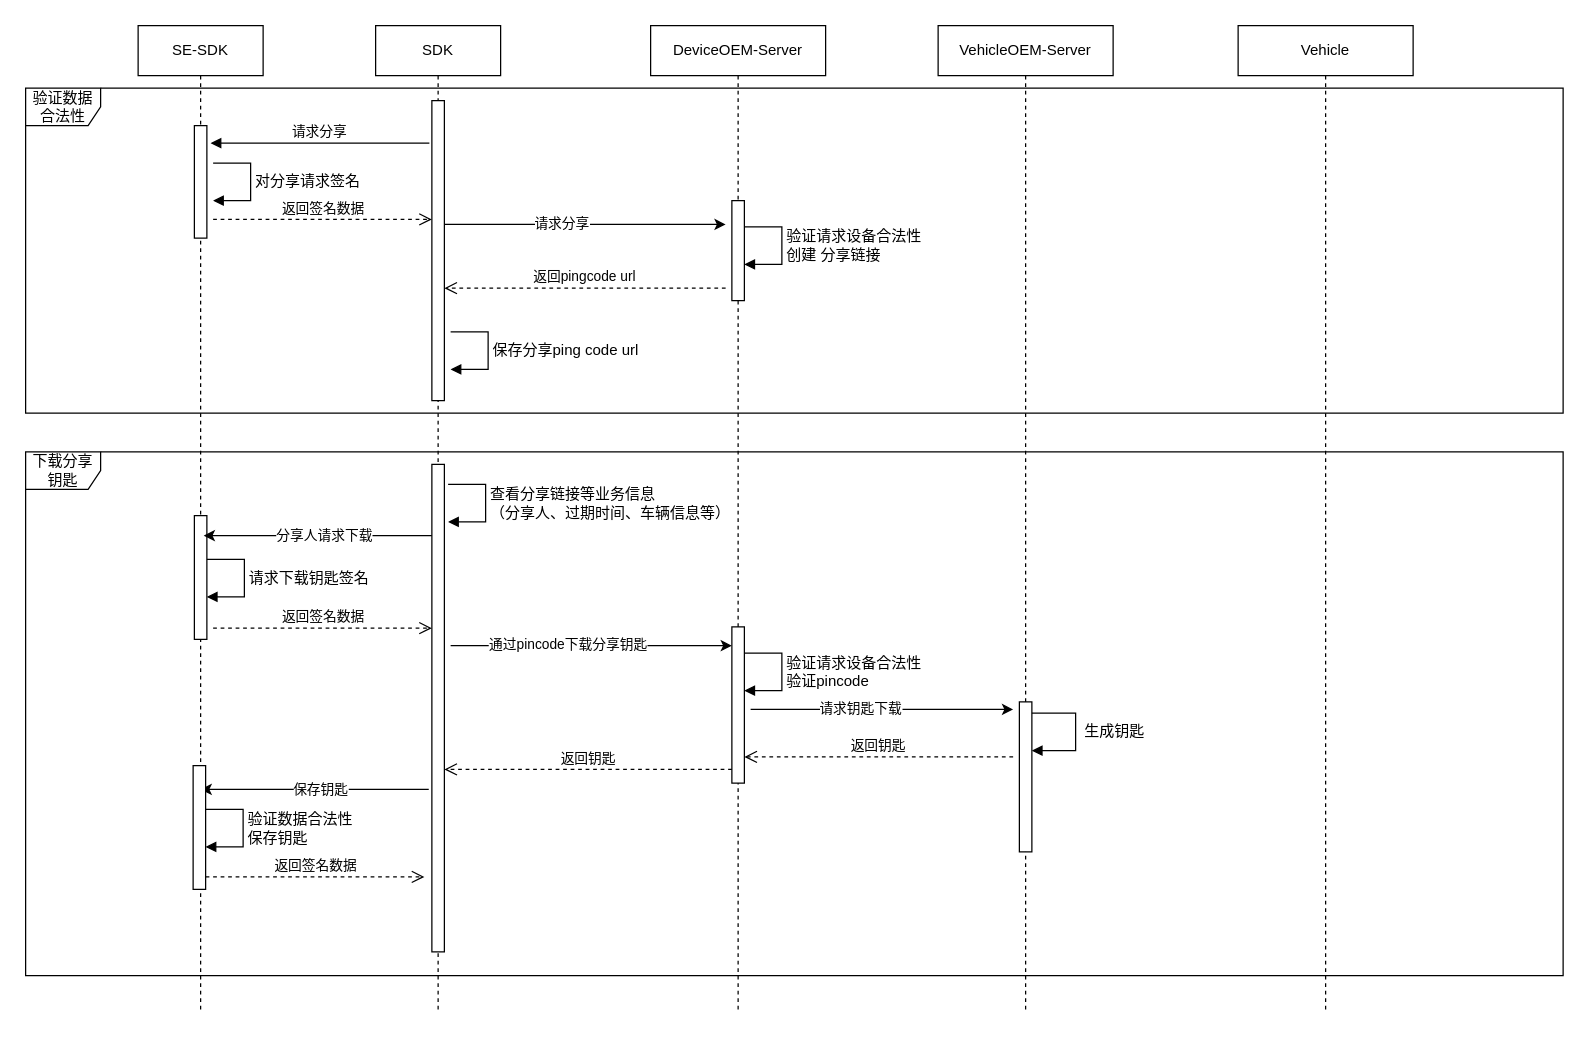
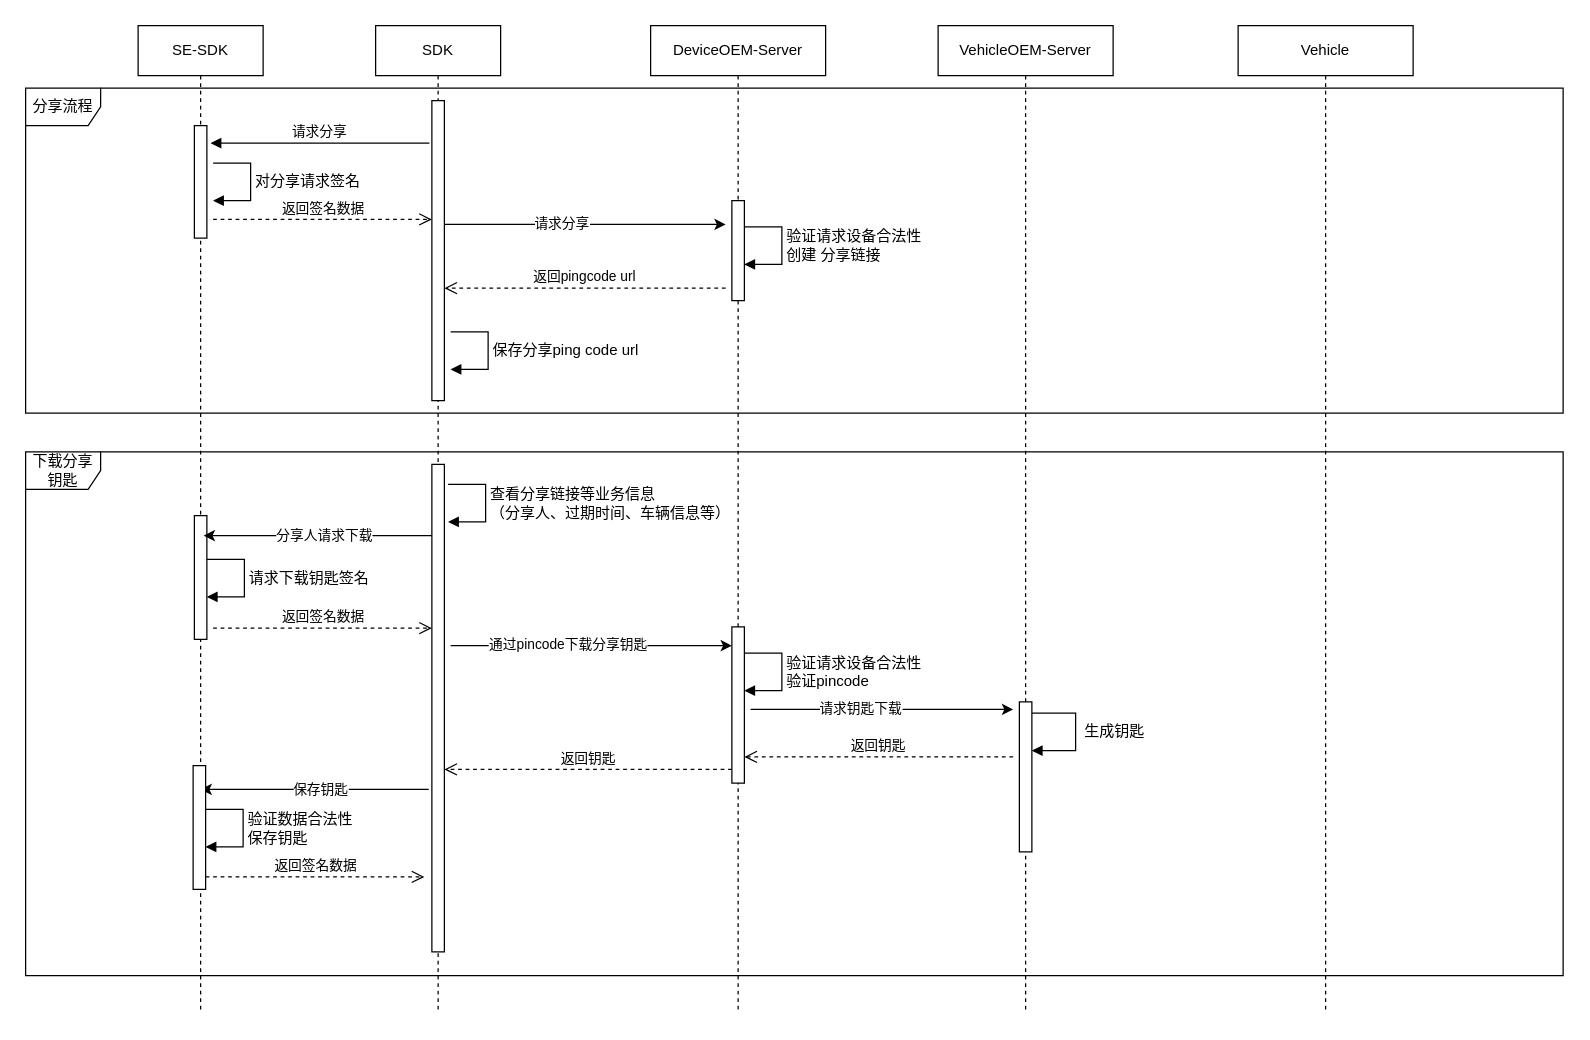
node "验证数据合法性": label "验证数据合法性" -> "分享流程"
